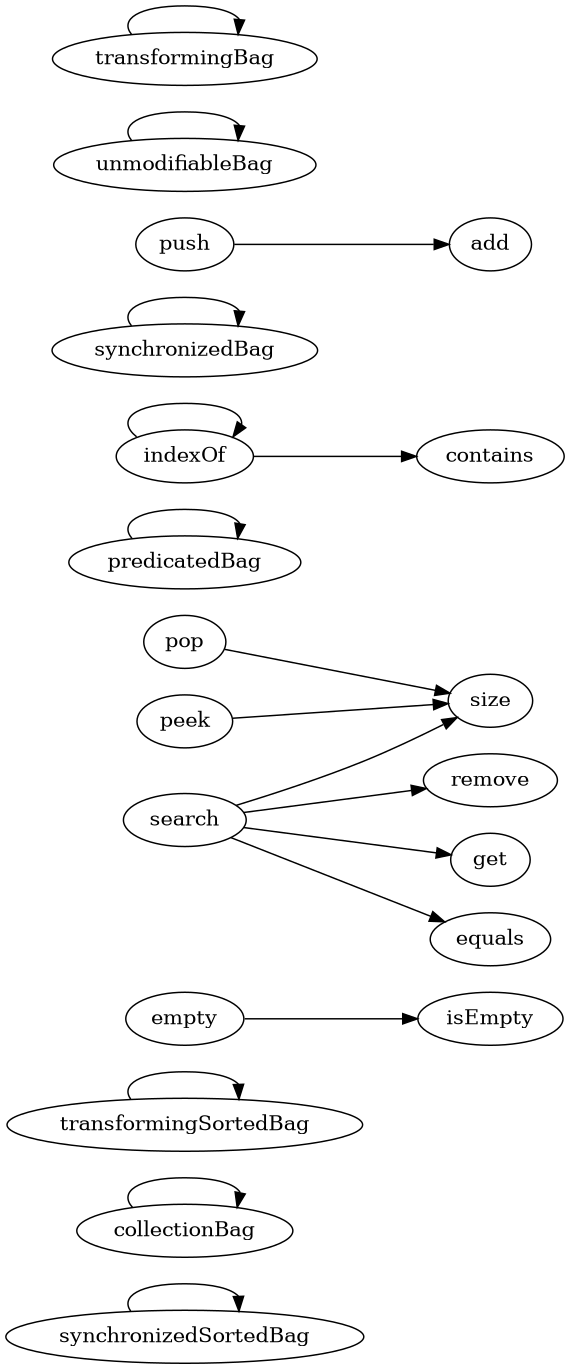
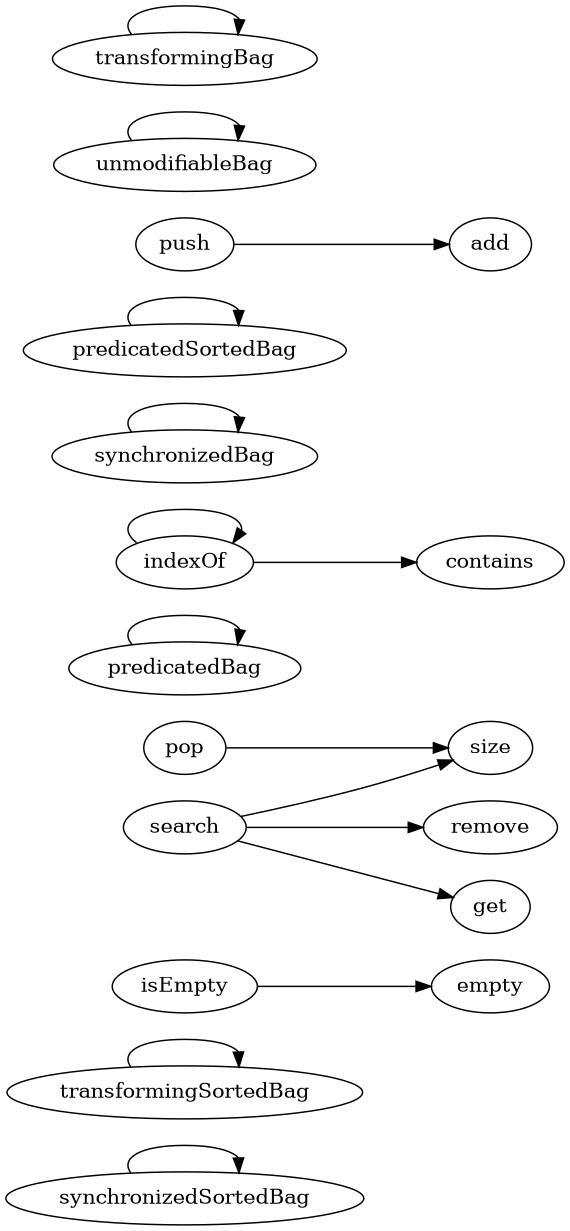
node "predicatedSortedBag": added
node "peek": removed
node "equals": removed
edge "empty" -> "isEmpty": reversed
node "collectionBag": removed
